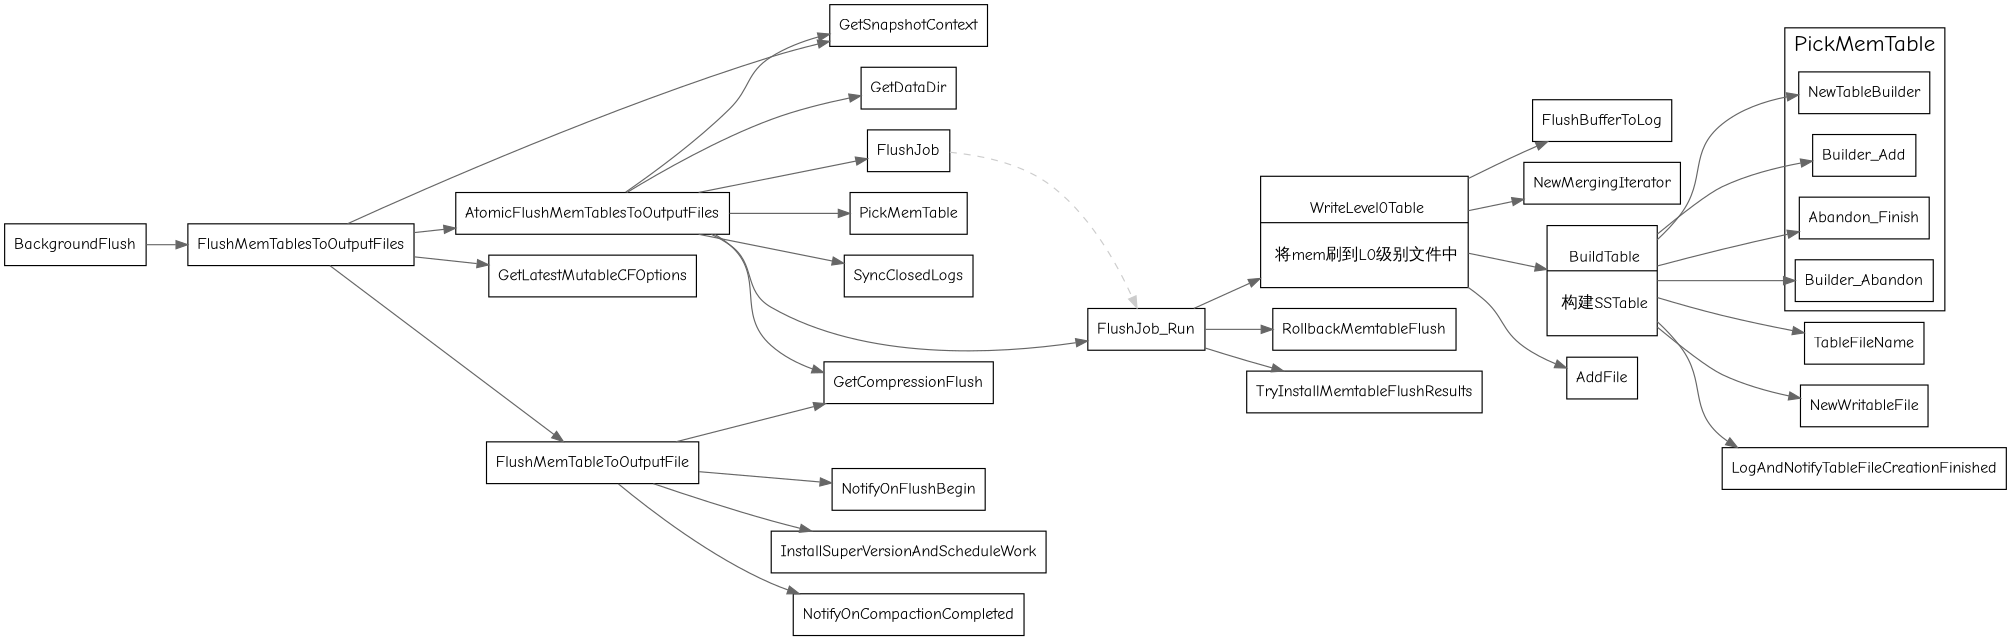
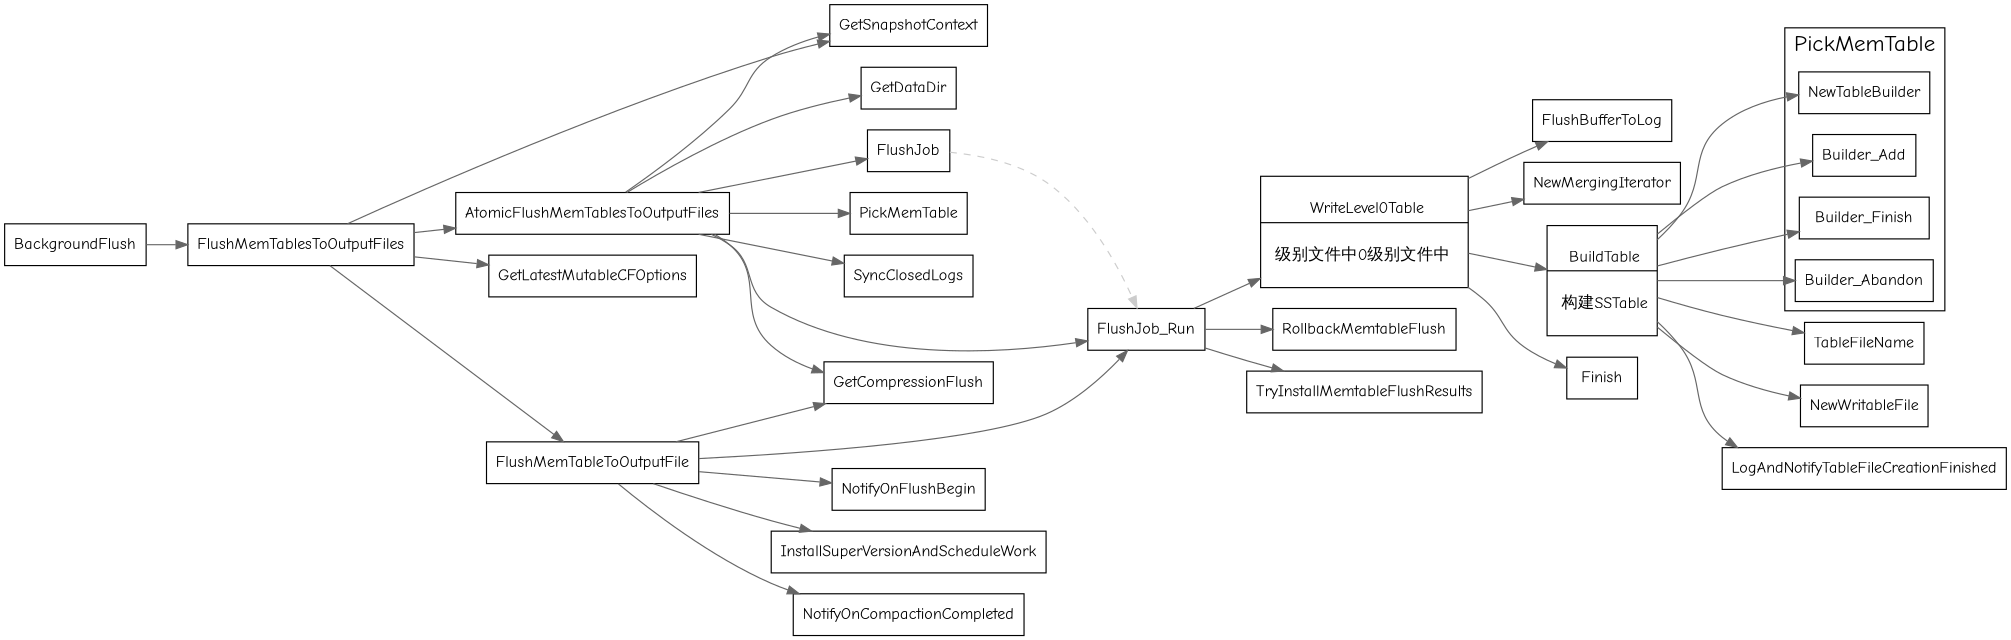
node "Abandon_Finish": label "Abandon_Finish" -> "Builder_Finish"
node "WriteLevel0Table": text "将mem刷到L0级别文件中" -> "级别文件中0级别文件中"
node "AddFile": label "AddFile" -> "Finish"
edge "FlushMemTableToOutputFile" -> "FlushJob_Run": added
